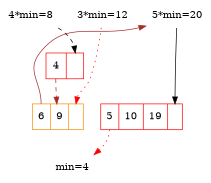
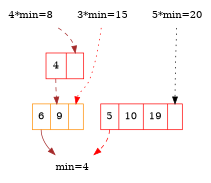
node "3*min=12": label "3*min=12" -> "3*min=15"
edge "6" -> "5*min=20": now "6" -> "min=4"
edge "4*min=8" -> "4": color black -> brown
edge "5*min=20" -> "5": style solid -> dotted
edge "5" -> "min=4": style dotted -> dashed
